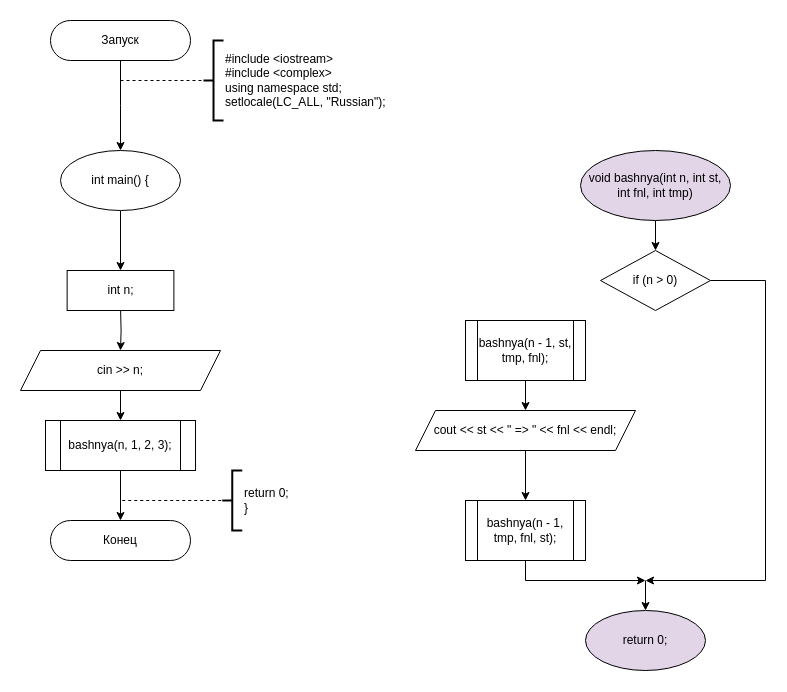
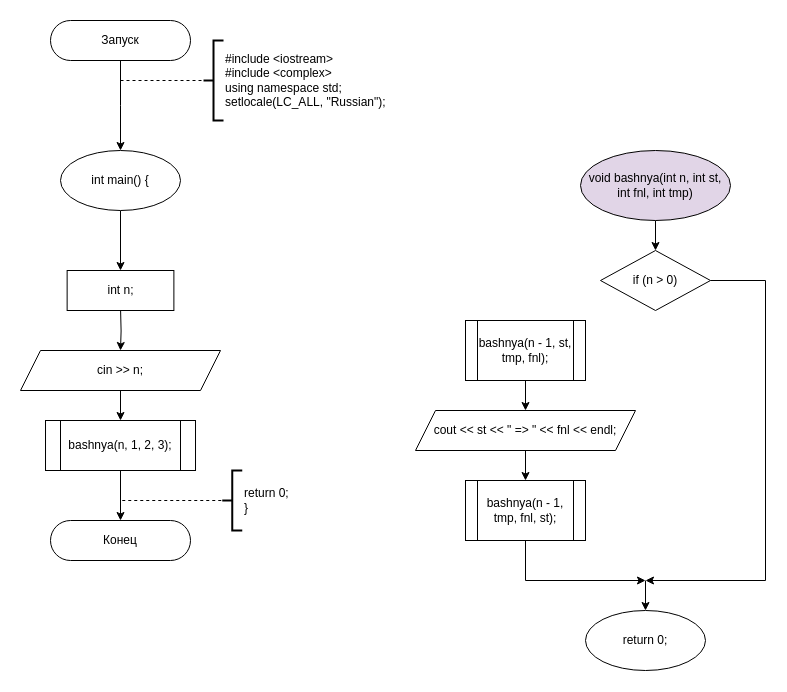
node "bashnya(n - 1, tmp, fnl, st);": moved (526, 531) -> (526, 511)
node "return 0;": fillcolor #e1d5e7 -> #ffffff
